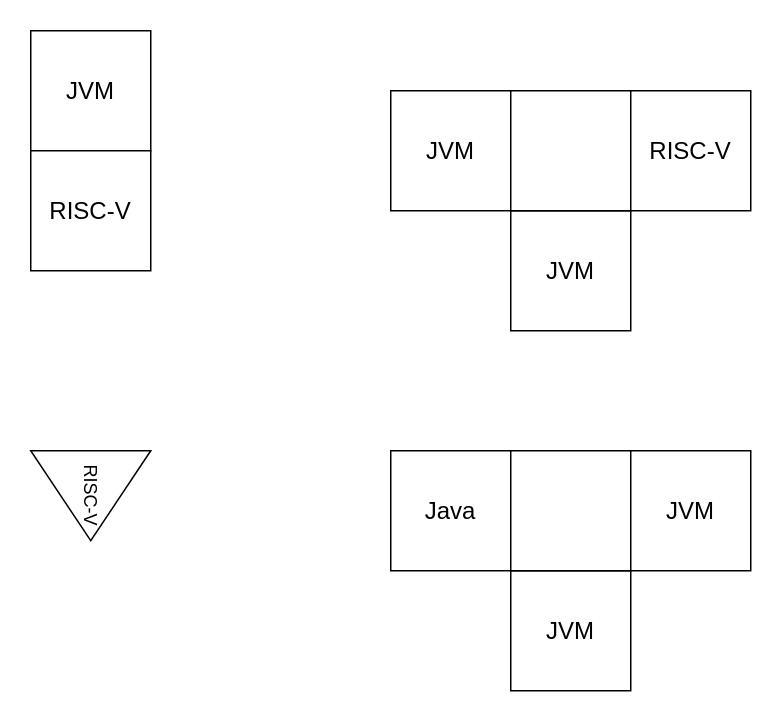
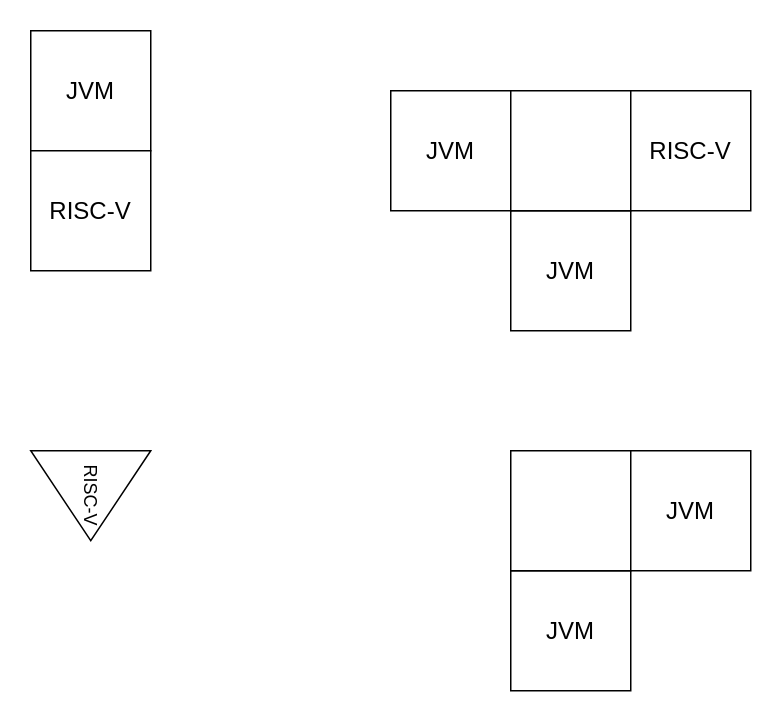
node "Java": removed
